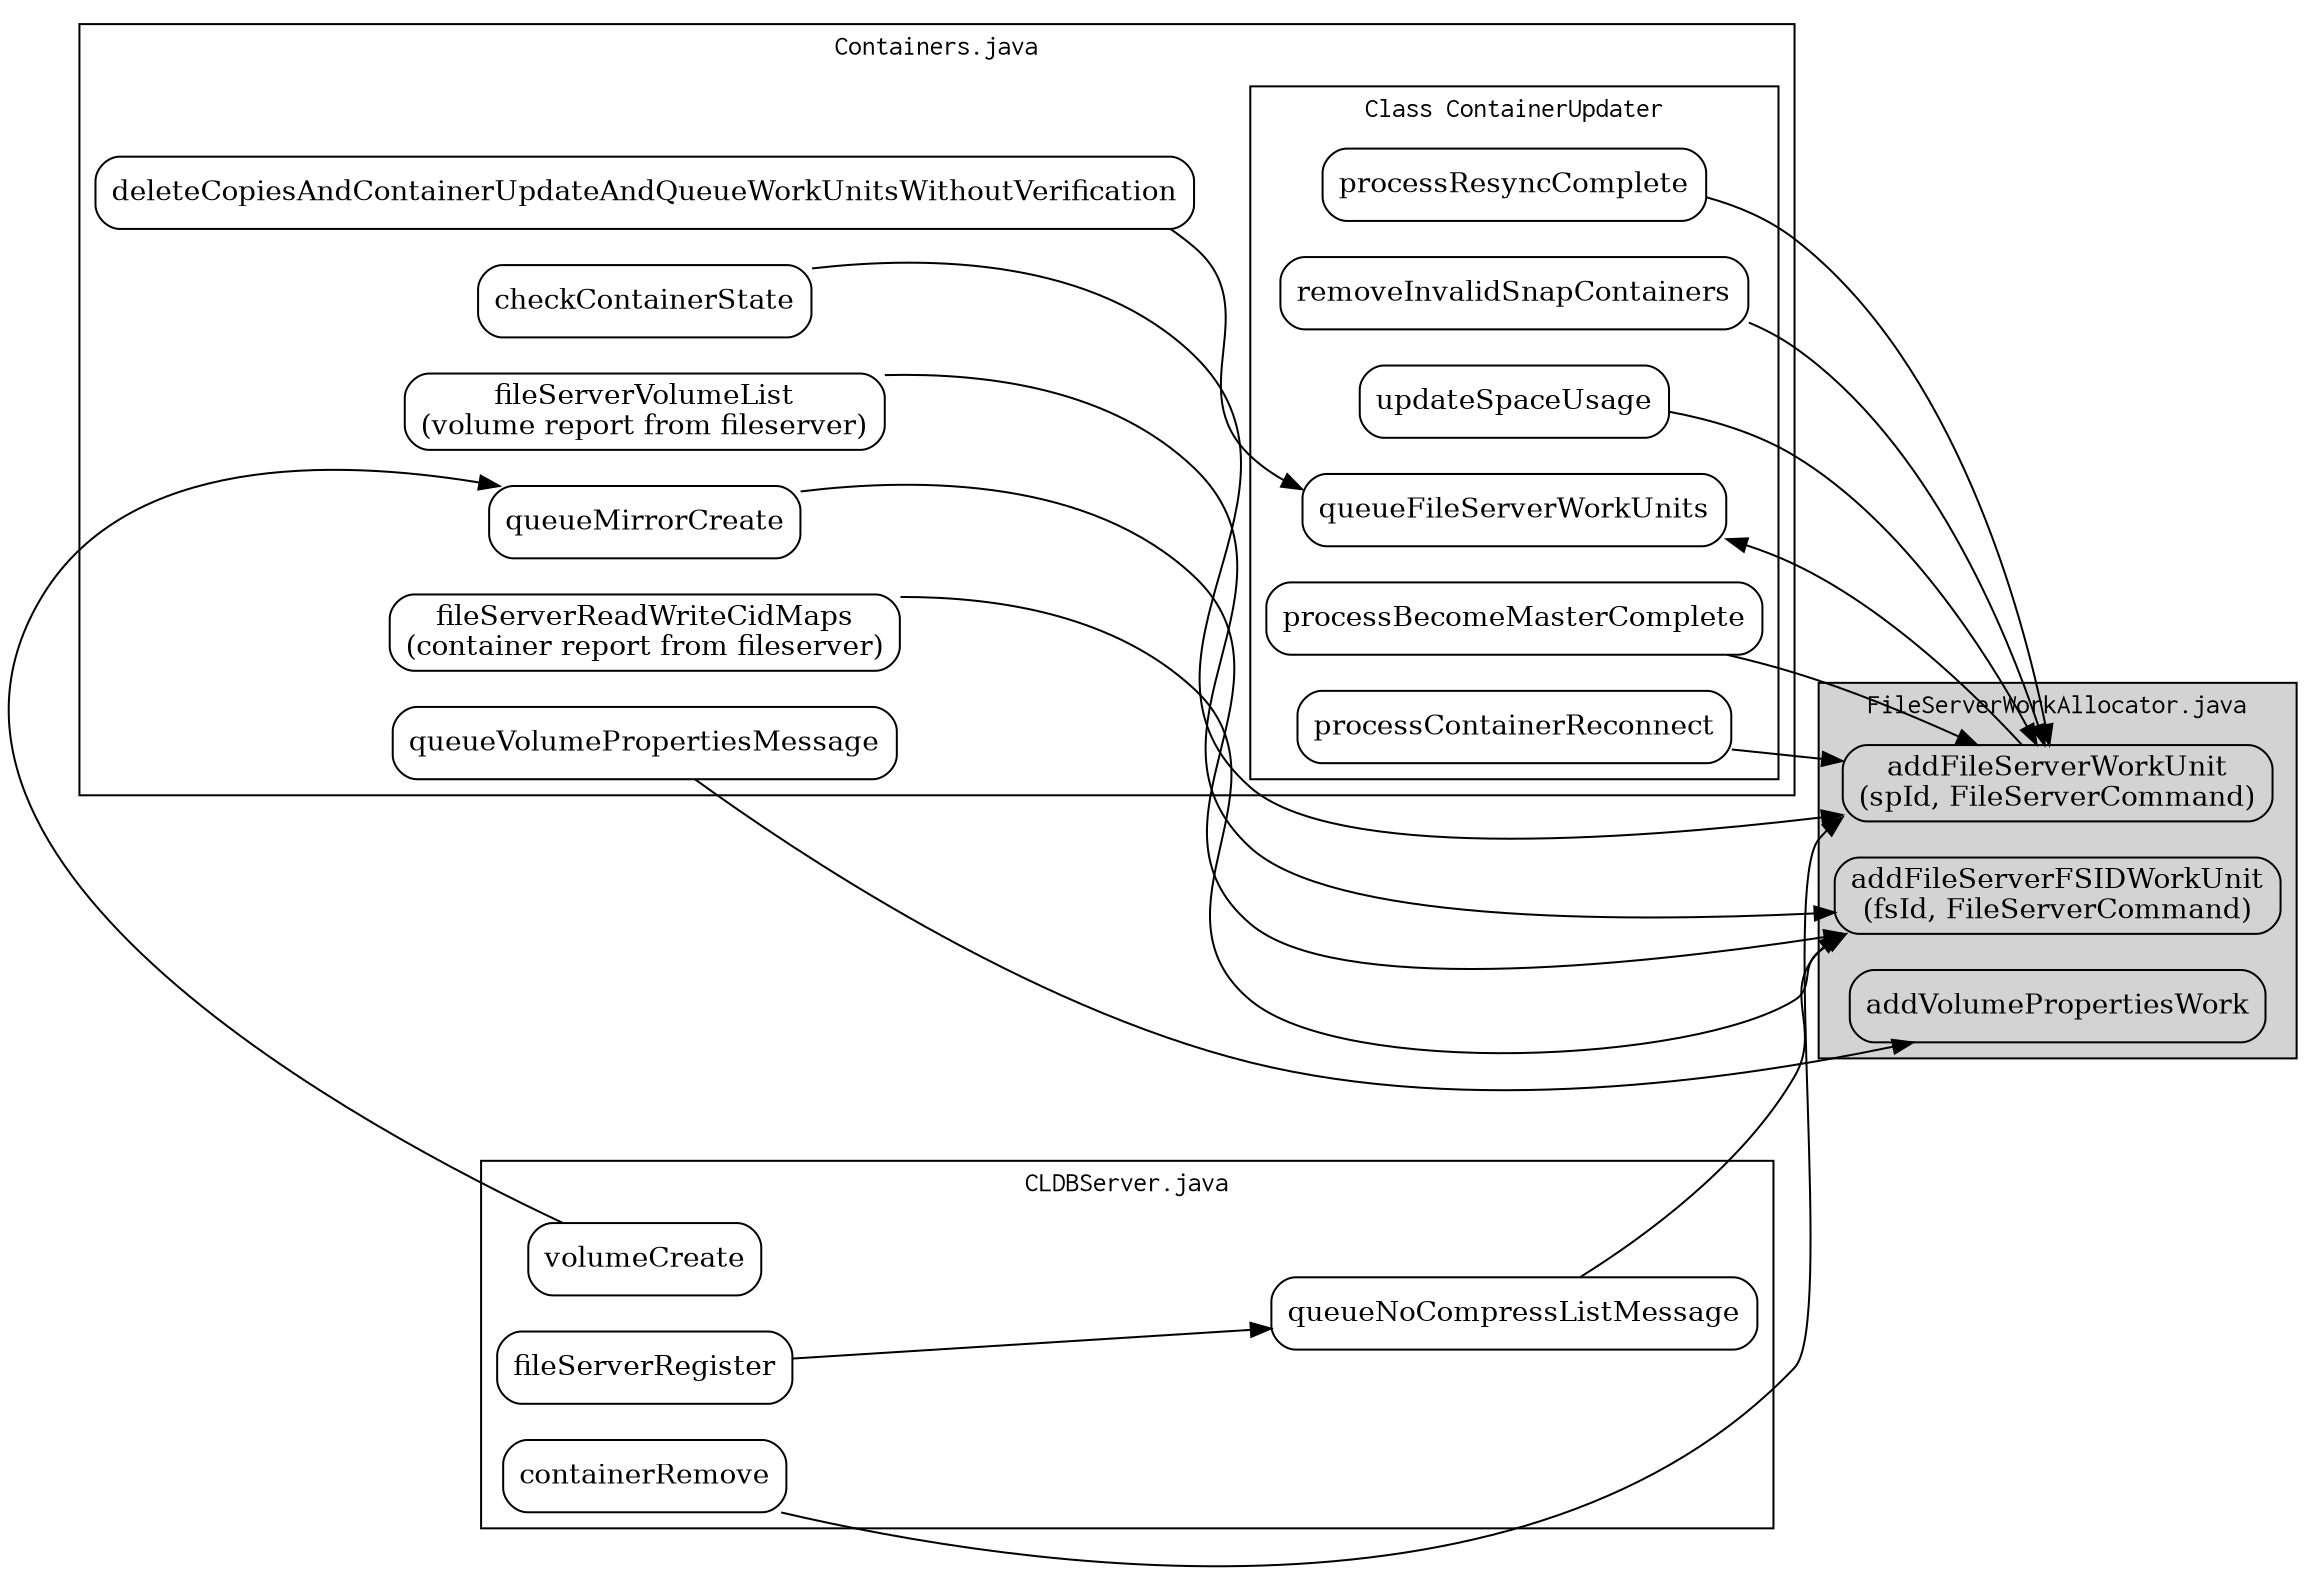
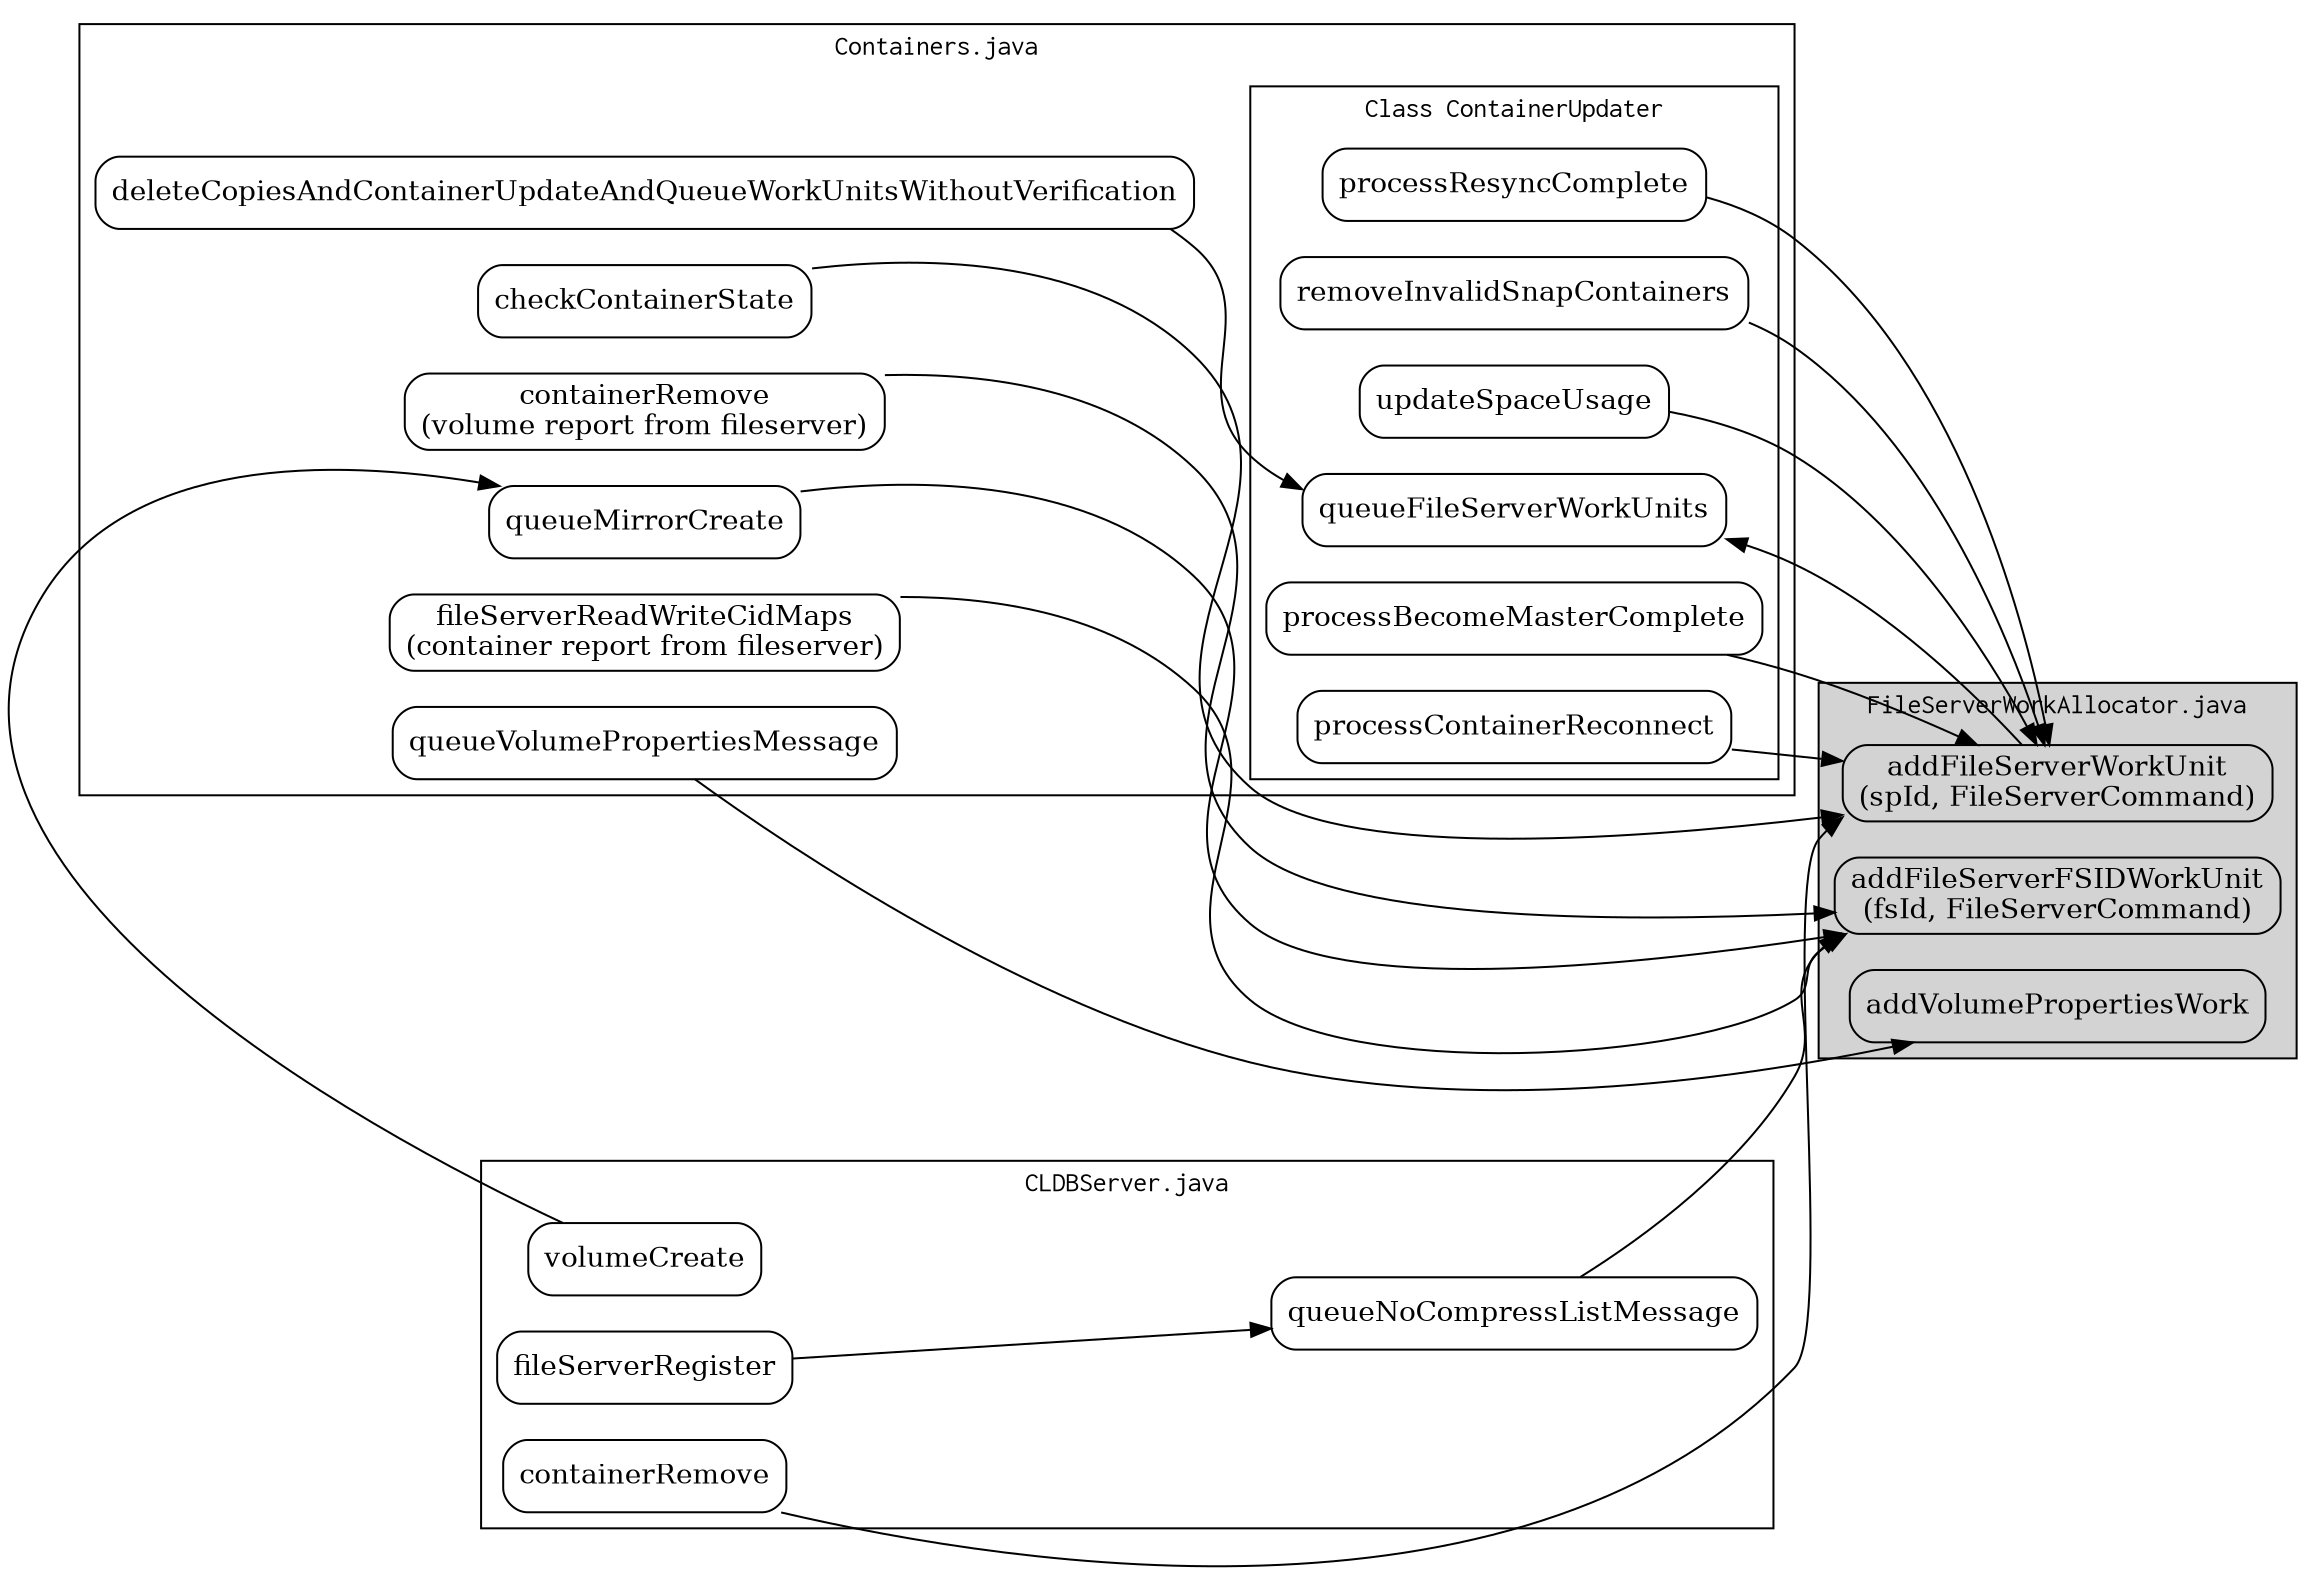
node "fileServerVolumeList (volume report from fileserver)": label "fileServerVolumeList (volume report from fileserver)" -> "containerRemove (volume report from fileserver)"
